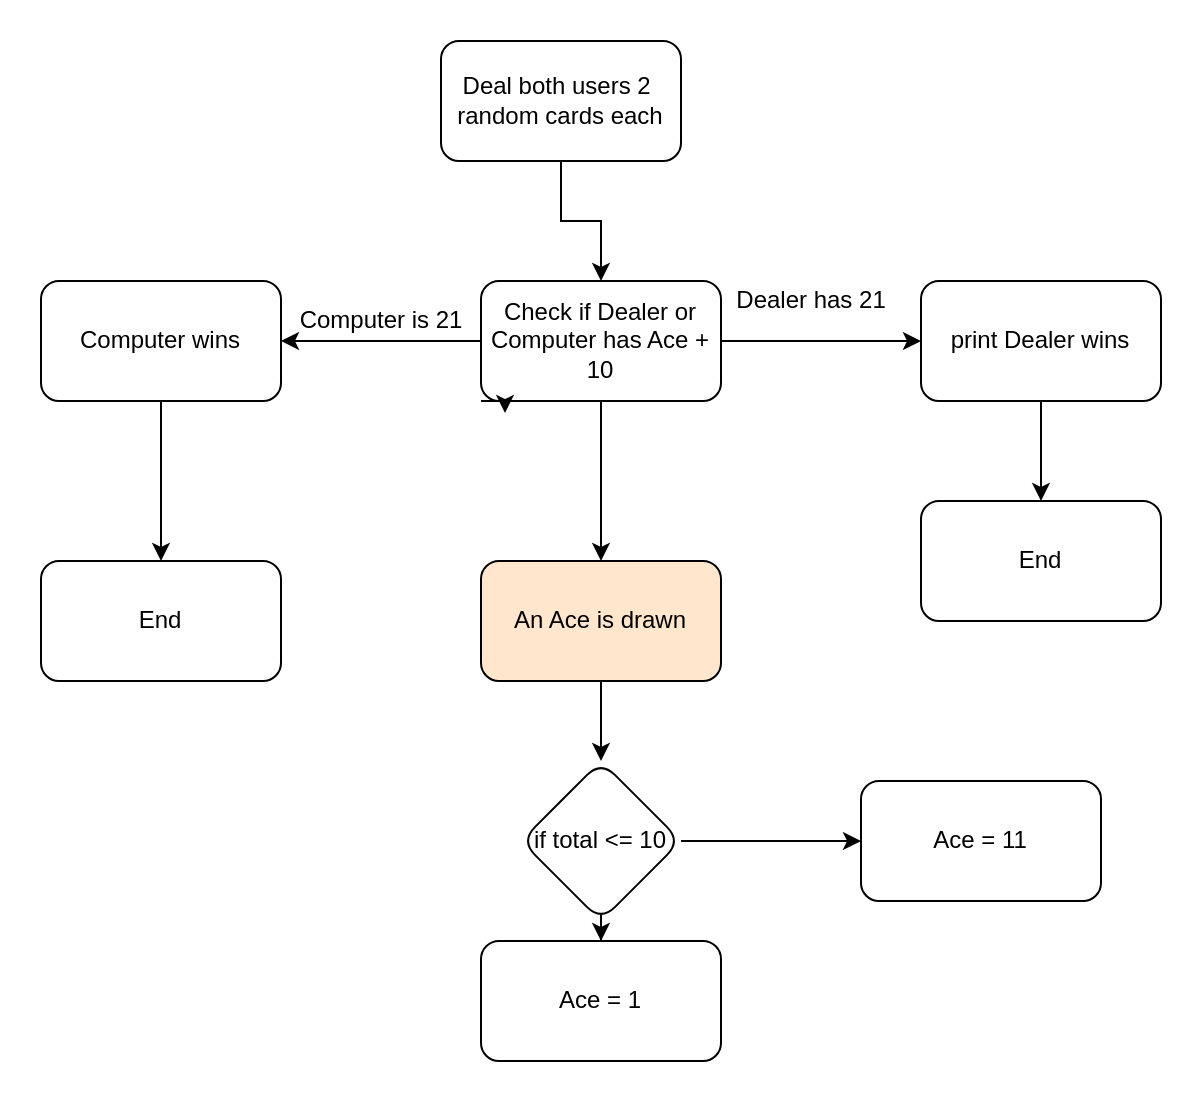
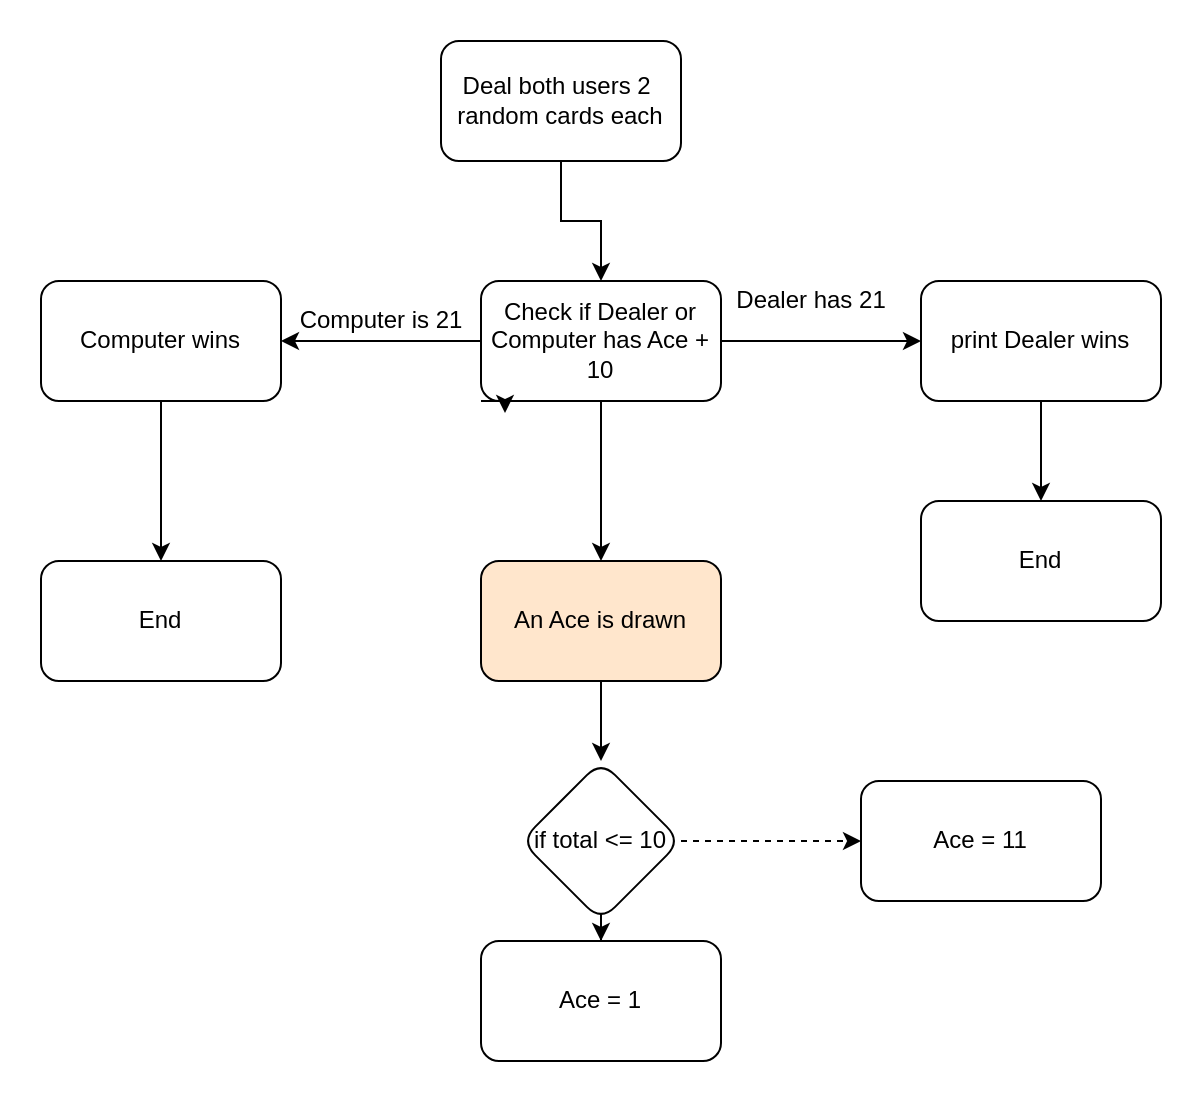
edge "if total <= 10" -> "Ace = 11": style solid -> dashed
